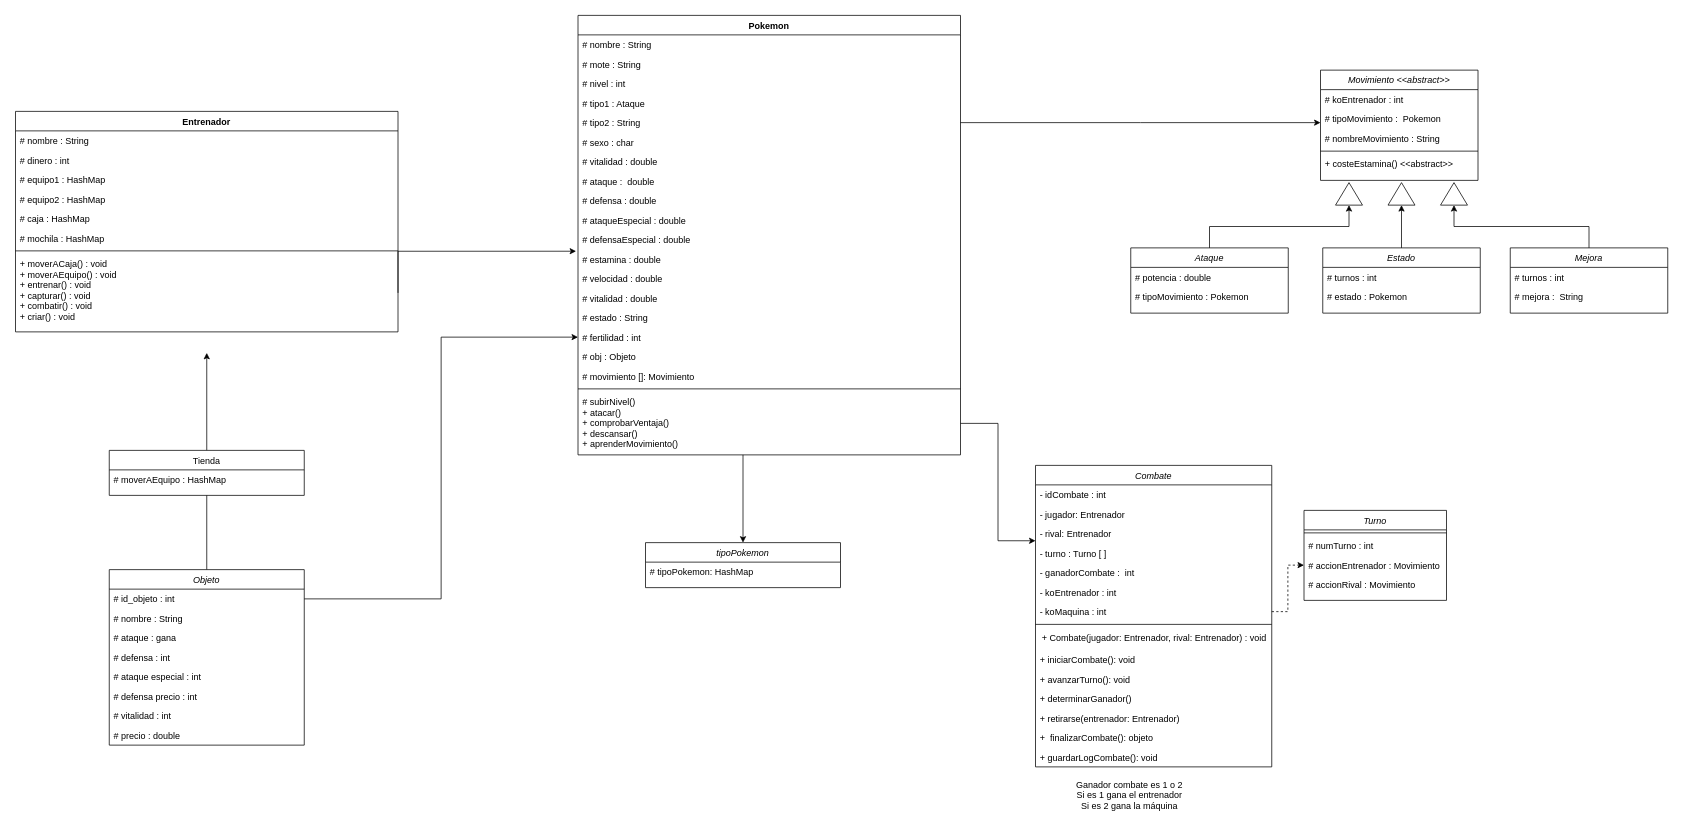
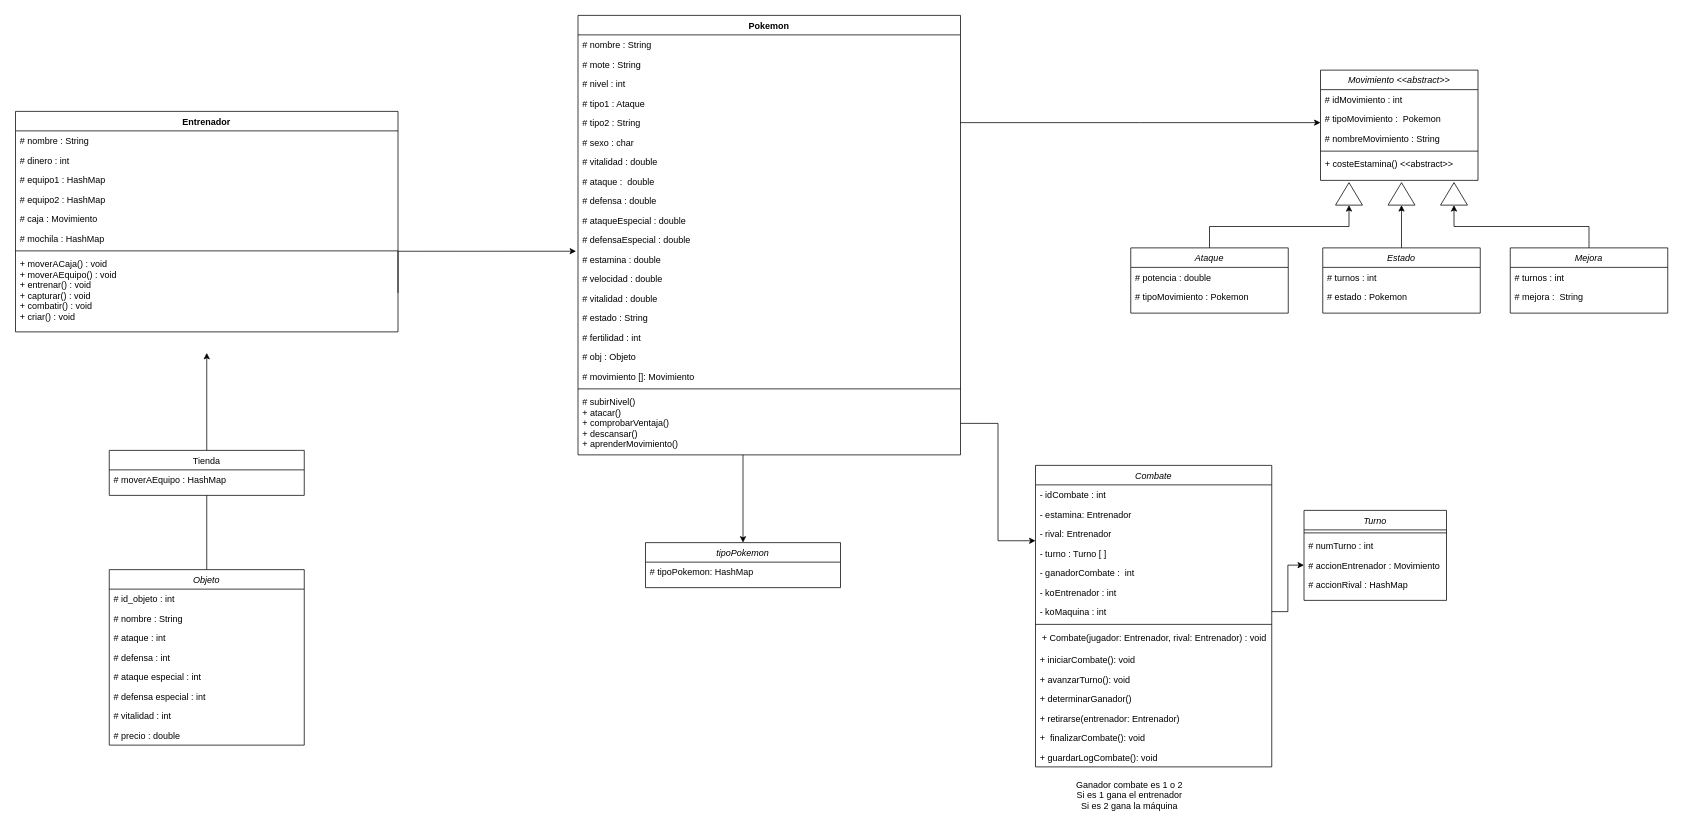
node "# koEntrenador : int": label "# koEntrenador : int" -> "# idMovimiento : int"
node "# caja : HashMap": label "# caja : HashMap" -> "# caja : Movimiento"
node "- jugador: Entrenador": label "- jugador: Entrenador" -> "- estamina: Entrenador"
node "# accionRival : Movimiento": label "# accionRival : Movimiento" -> "# accionRival : HashMap"
edge "- koMaquina : int" -> "# accionEntrenador : Movimiento": style dashed -> solid
edge "# id_objeto : int" -> "# fertilidad : int": removed
node "# ataque : gana": label "# ataque : gana" -> "# ataque : int"
node "# defensa precio : int": label "# defensa precio : int" -> "# defensa especial : int"
node "+ finalizarCombate(): objeto": label "+ finalizarCombate(): objeto" -> "+ finalizarCombate(): void"
